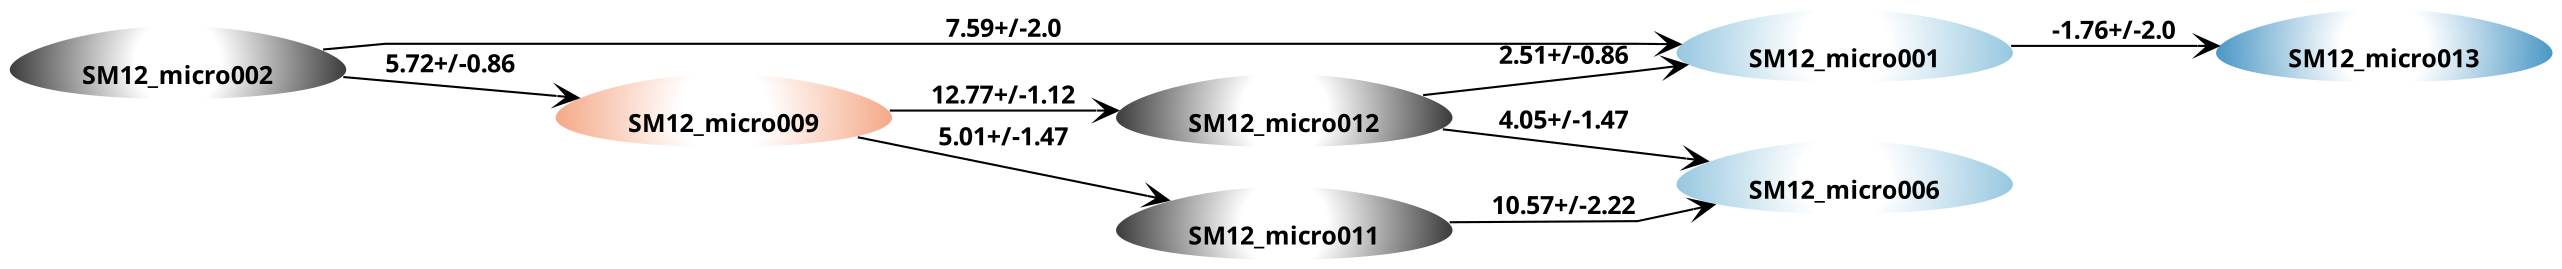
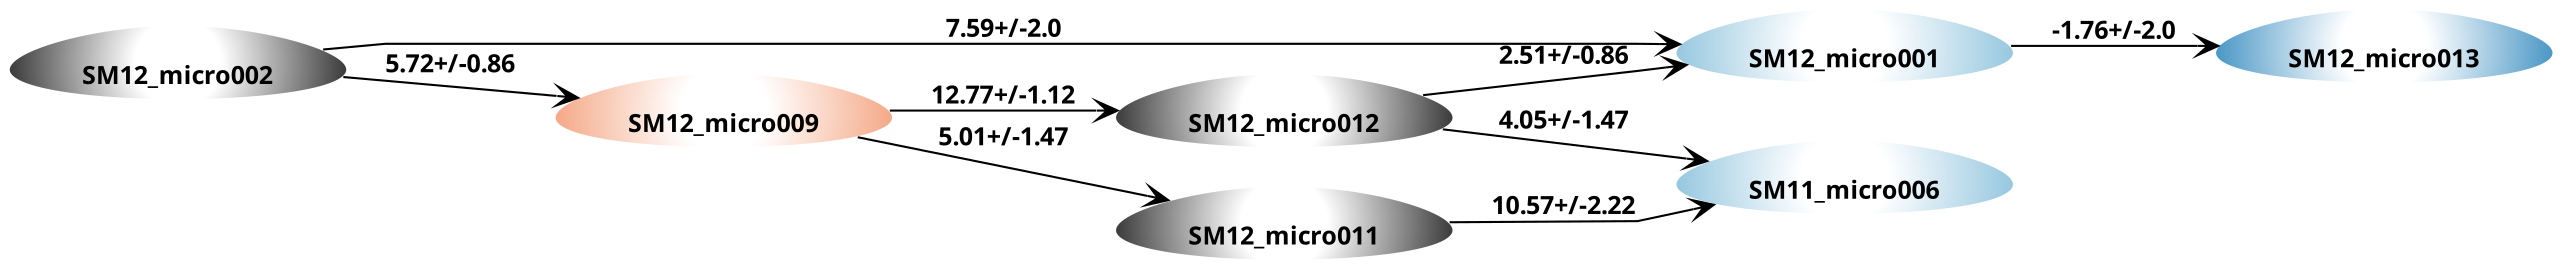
node "SM12_micro006": label "SM12_micro006" -> "SM11_micro006"
